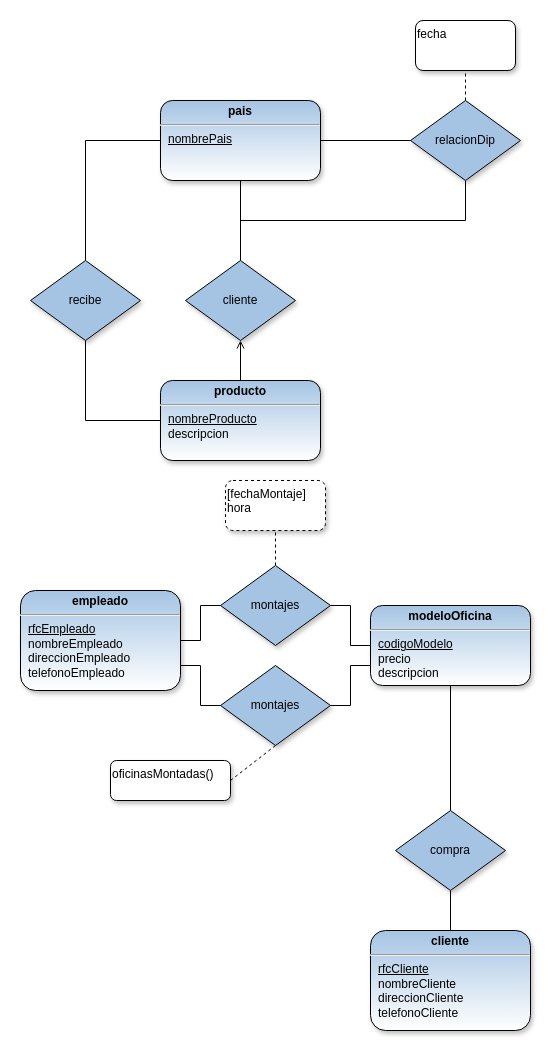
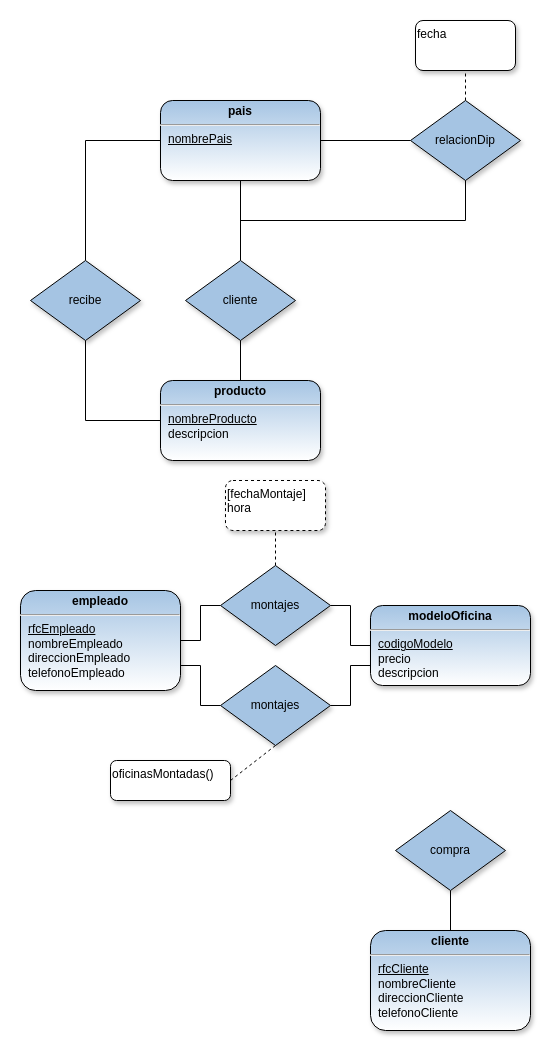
edge "producto nombreProducto descripcion" -> "cliente": arrowhead open -> none
edge "modeloOficina codigoModelo precio descripcion" -- "compra": removed
